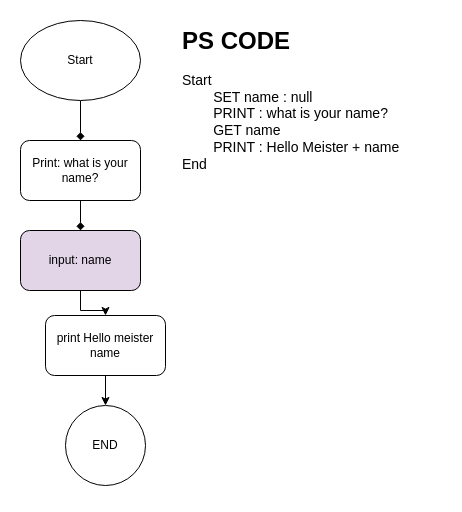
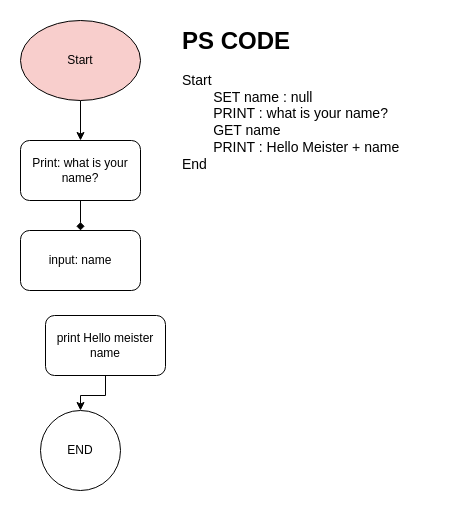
node "Start": fillcolor #ffffff -> #f8cecc
edge "Start" -> "Print: what is your name?": arrowhead diamond -> classic
node "input: name": fillcolor #e1d5e7 -> #ffffff
edge "input: name" -> "print Hello meister name": removed
node "END": moved (106, 446) -> (81, 451)
